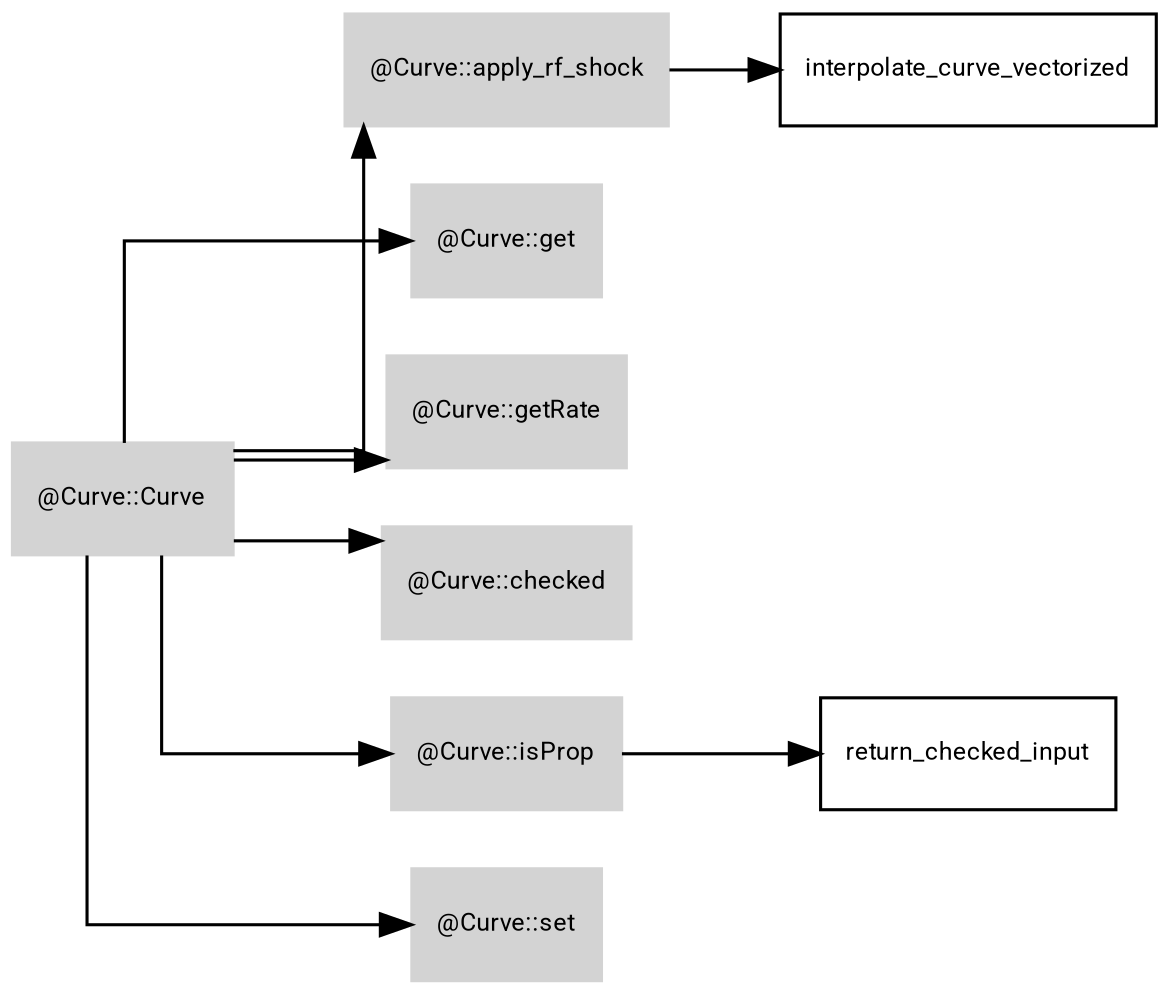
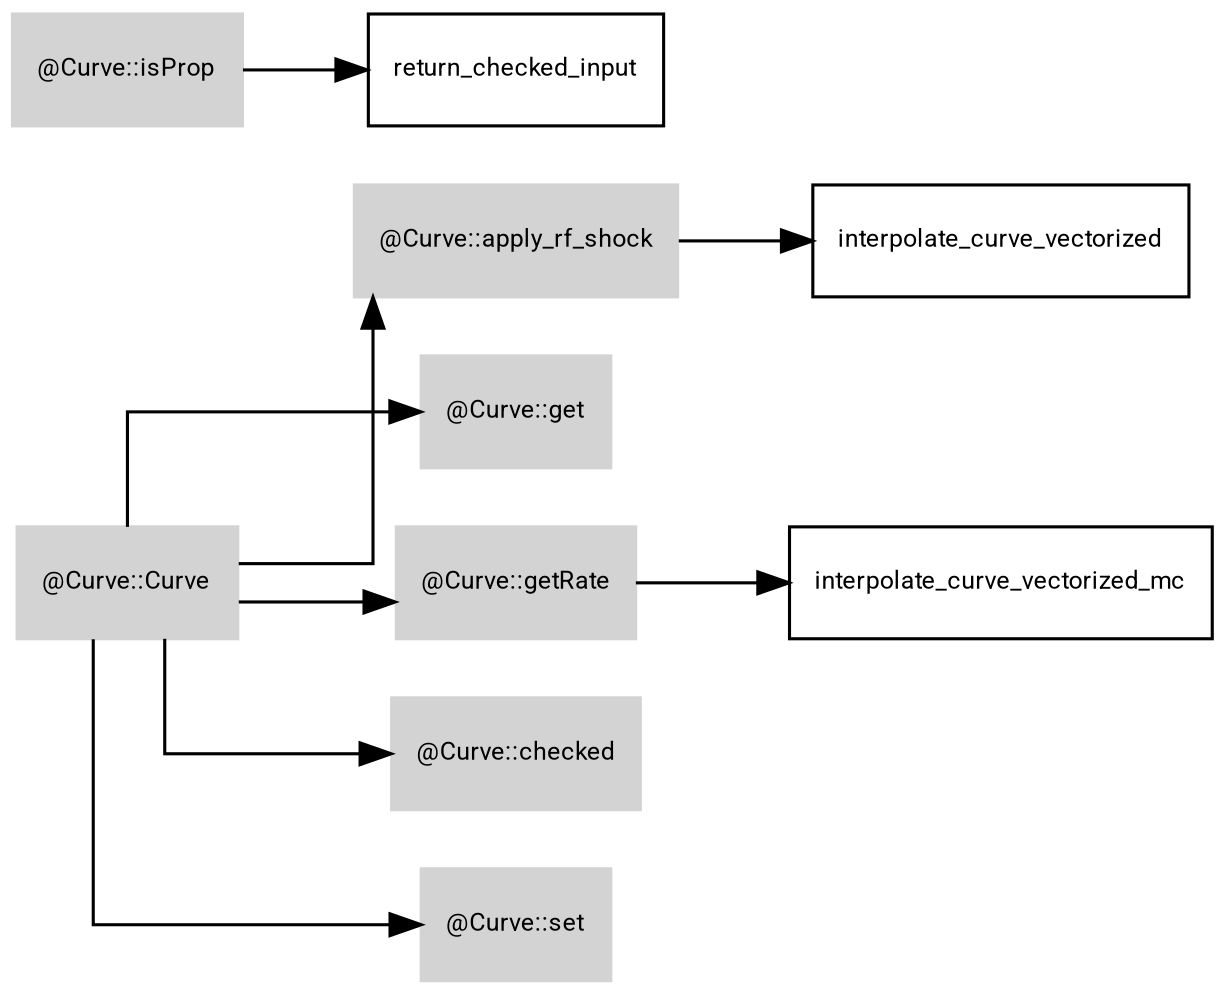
node "interpolate_curve_vectorized_mc": added
edge "@Curve::Curve" -> "@Curve::isProp": removed
